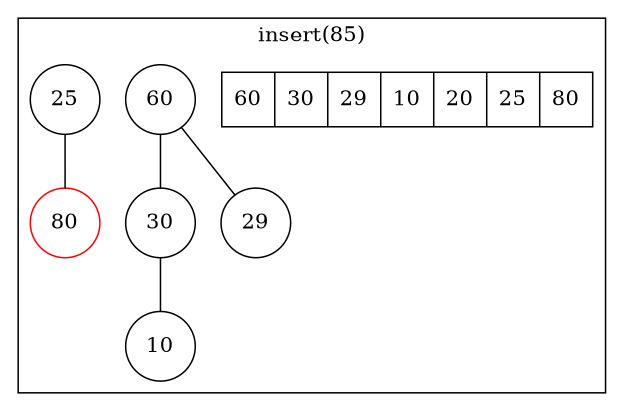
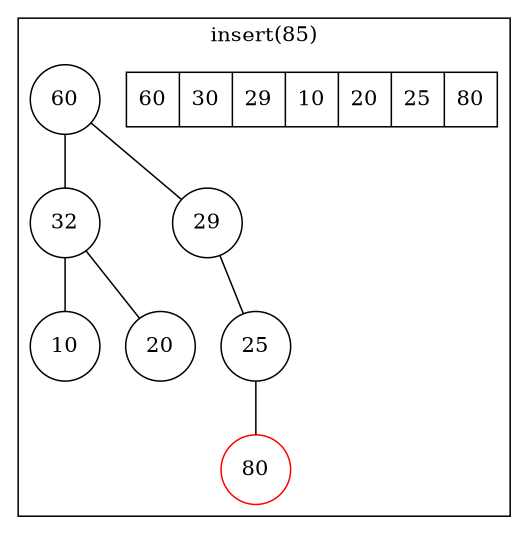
node "30": label "30" -> "32"
edge "29" -- "25": added
node "20": added
